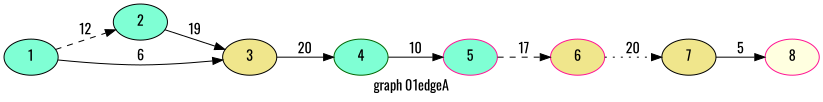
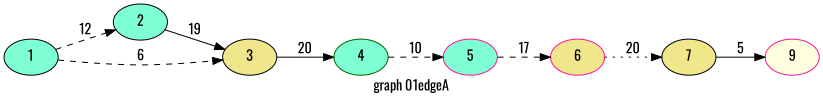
edge "4" -> "5": style solid -> dashed
node "8": label "8" -> "9"
edge "1" -> "3": style solid -> dashed
